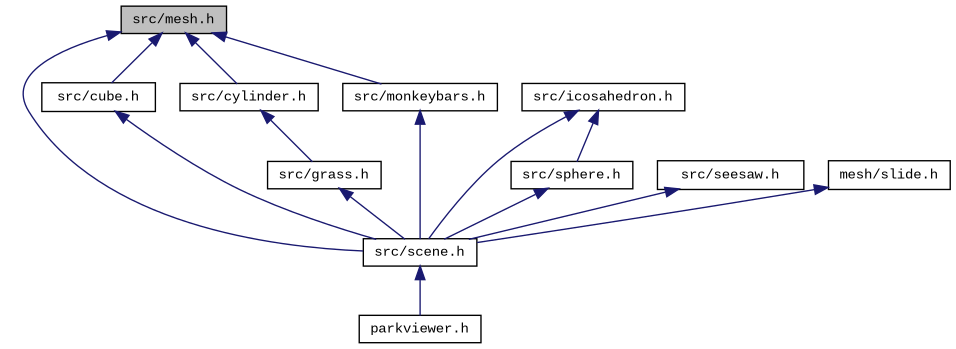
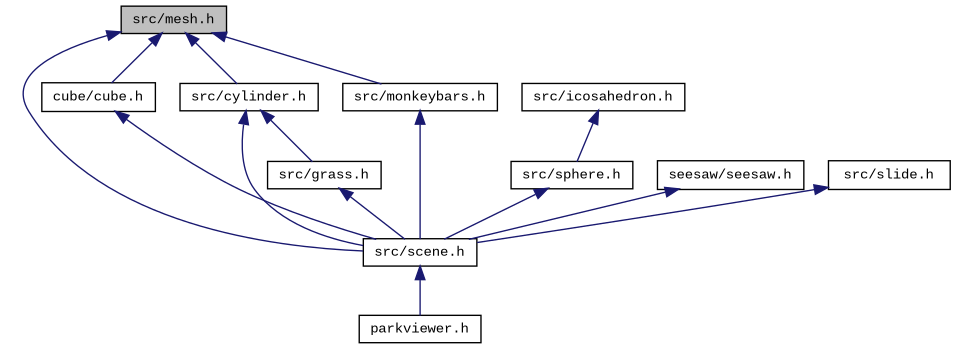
node "src/cube.h": label "src/cube.h" -> "cube/cube.h"
edge "src/scene.h" -> "src/icosahedron.h": now "src/scene.h" -> "src/cylinder.h"
node "src/seesaw.h": label "src/seesaw.h" -> "seesaw/seesaw.h"
node "mesh/slide.h": label "mesh/slide.h" -> "src/slide.h"
